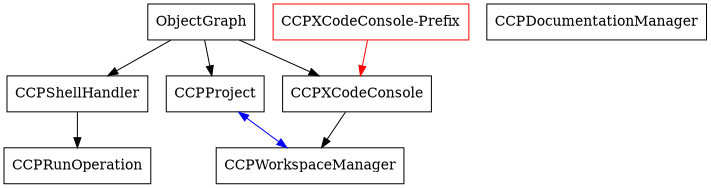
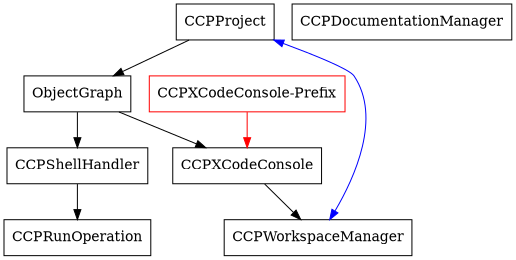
edge "ObjectGraph" -> "CCPProject": reversed
